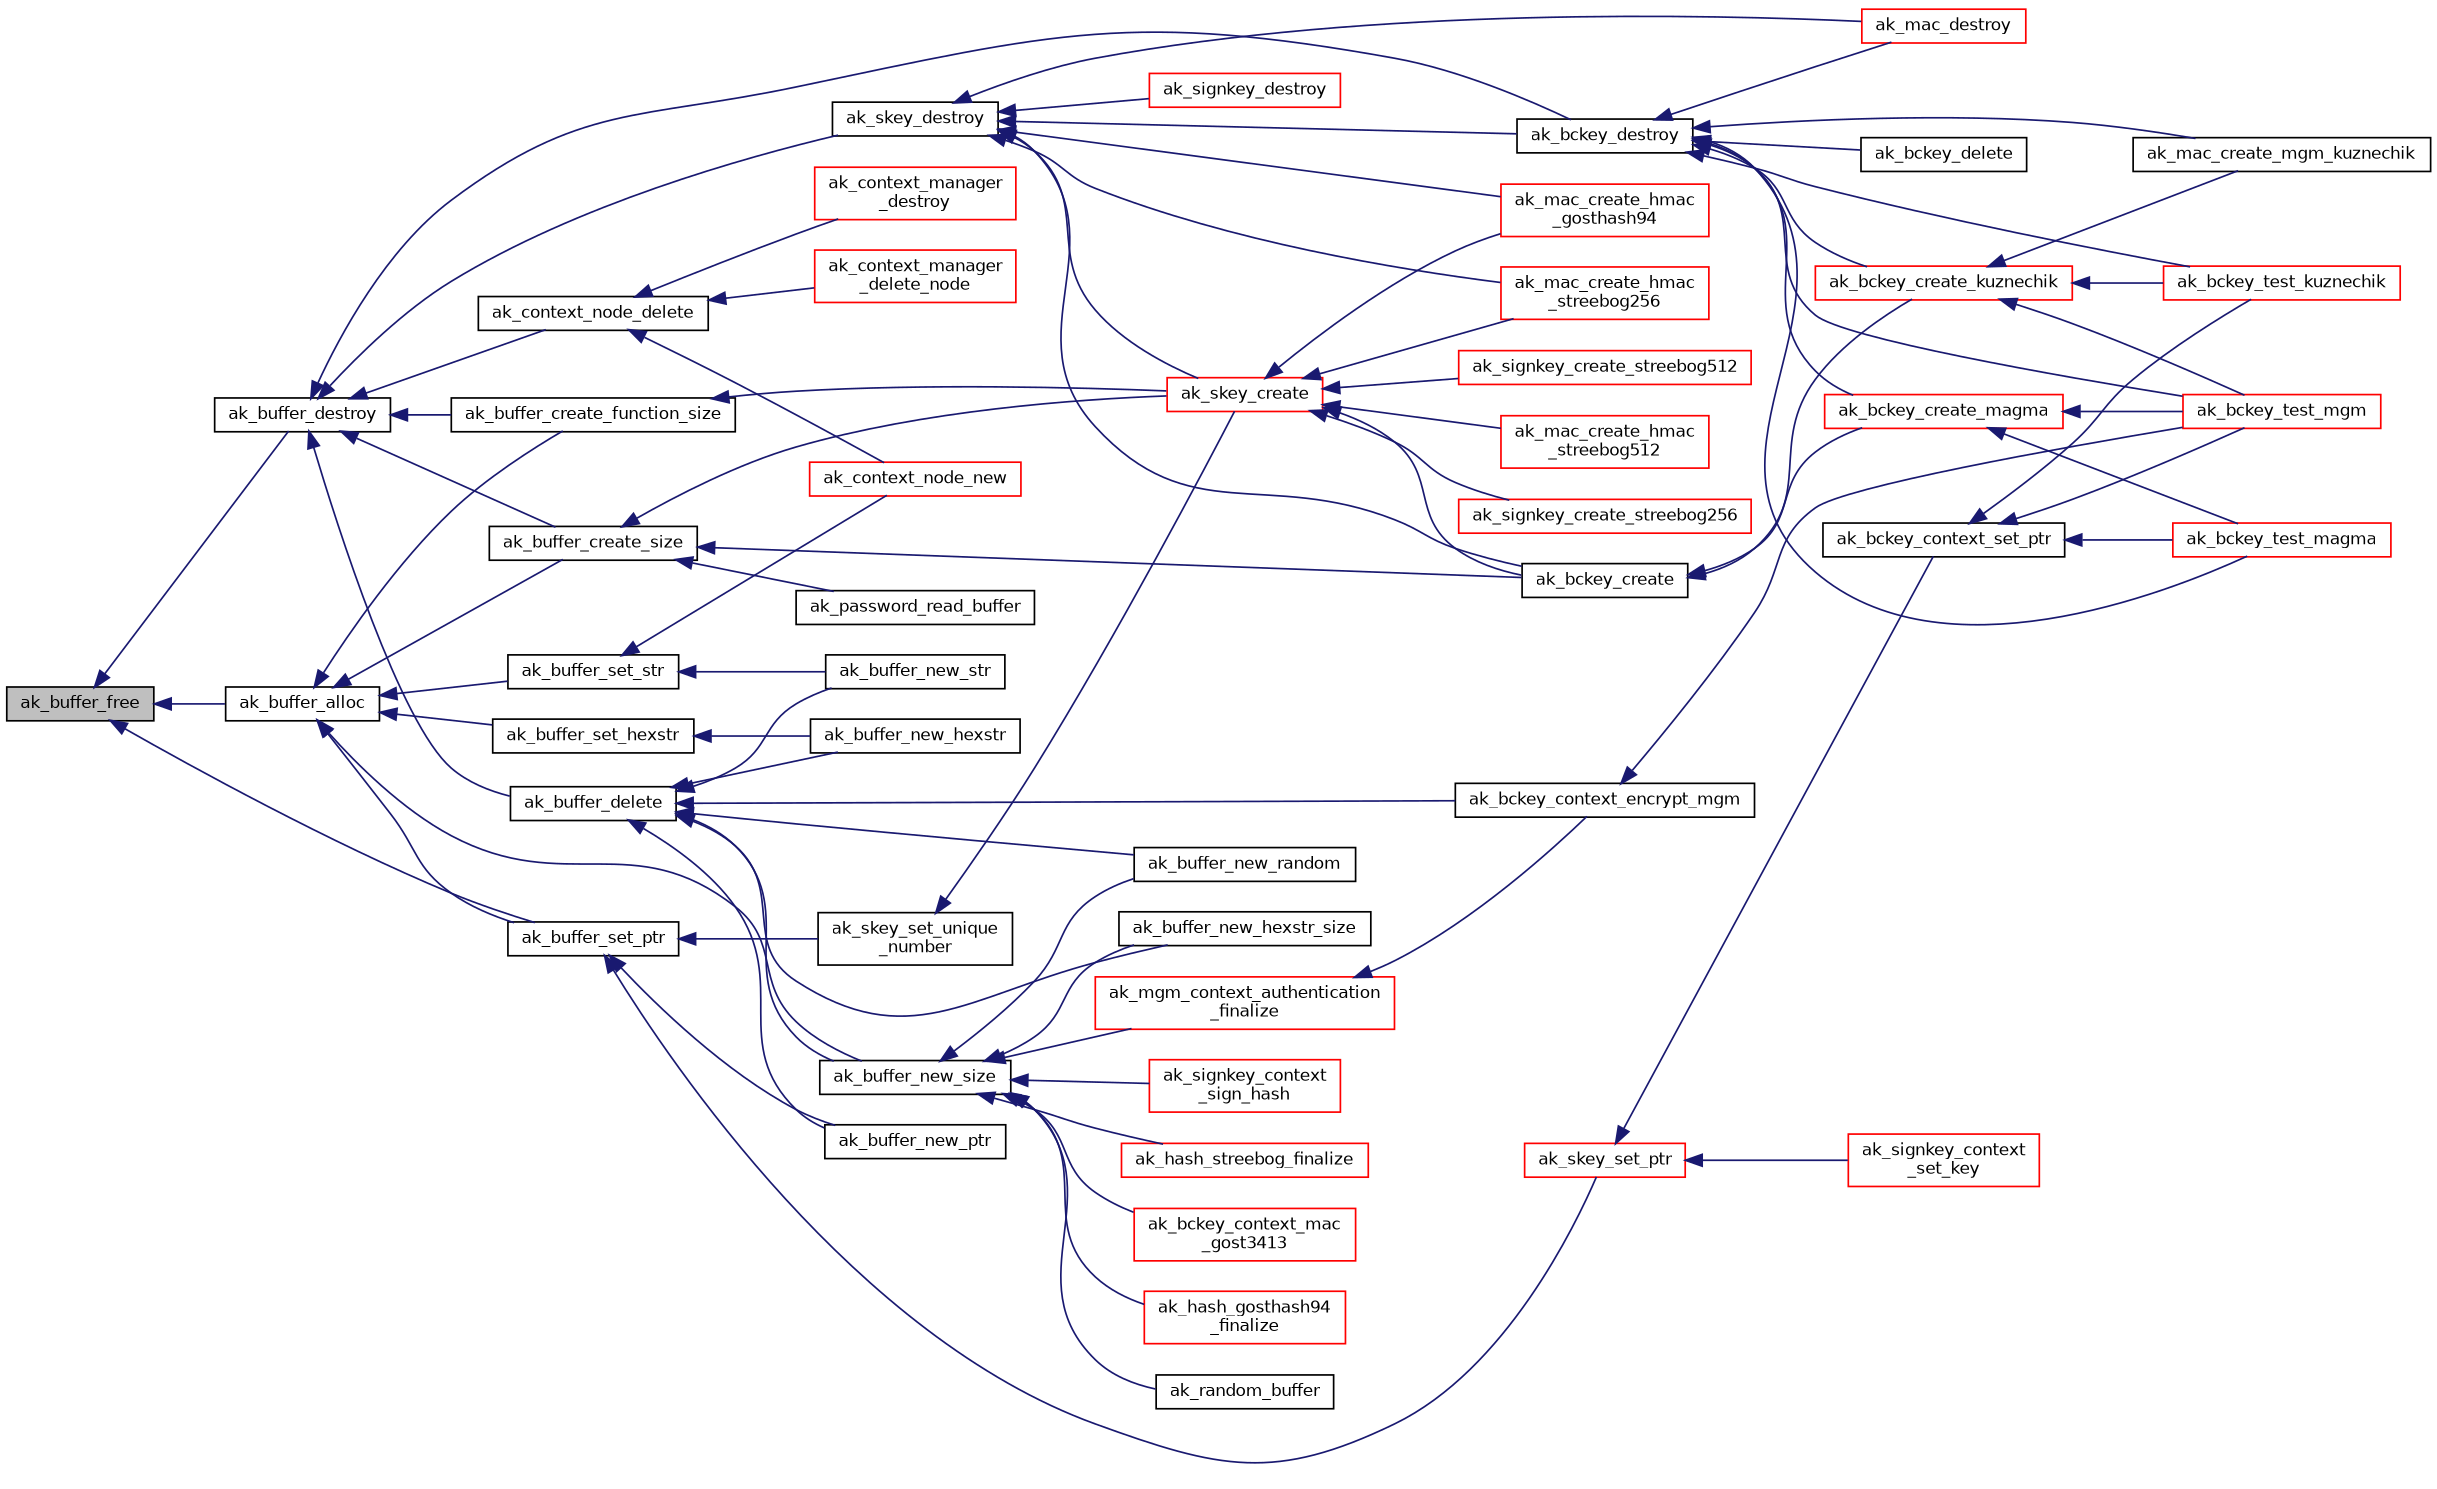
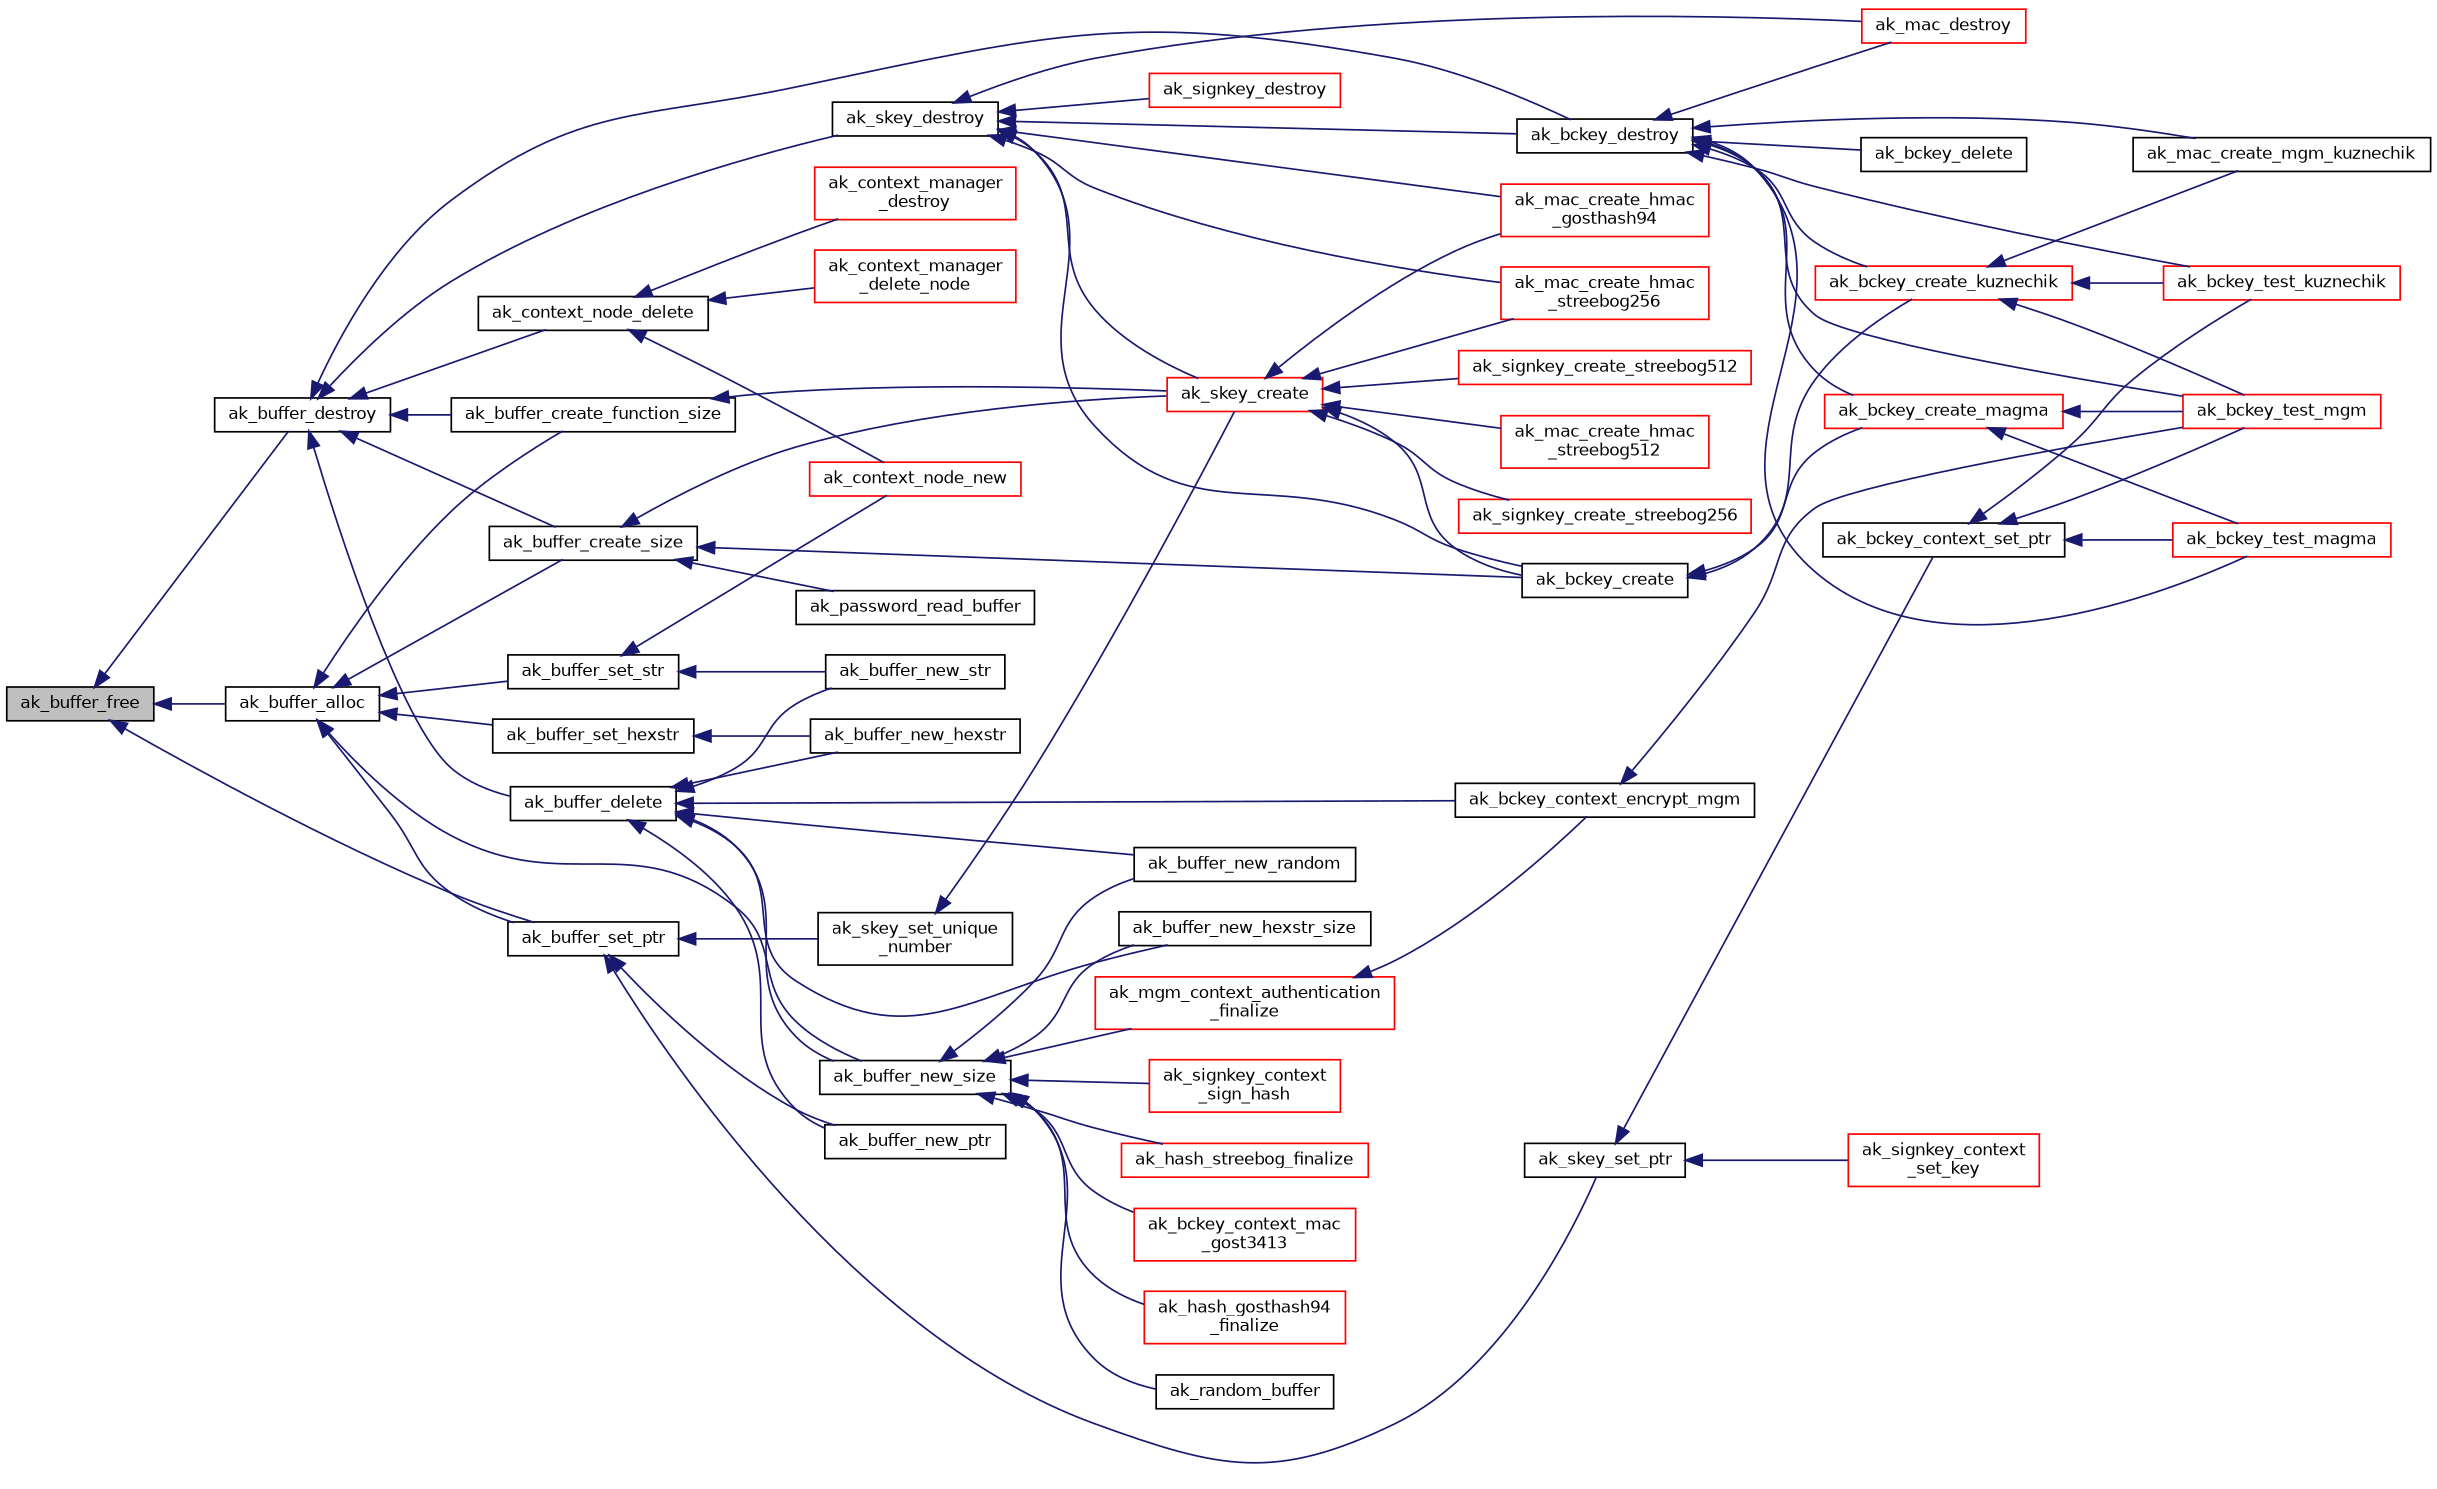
node "ak_skey_set_ptr": color red -> black
